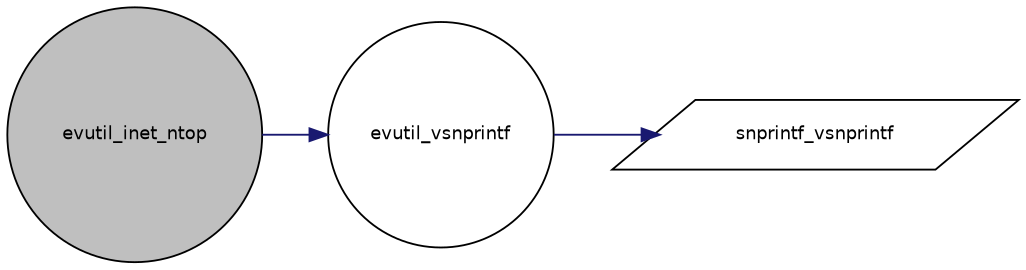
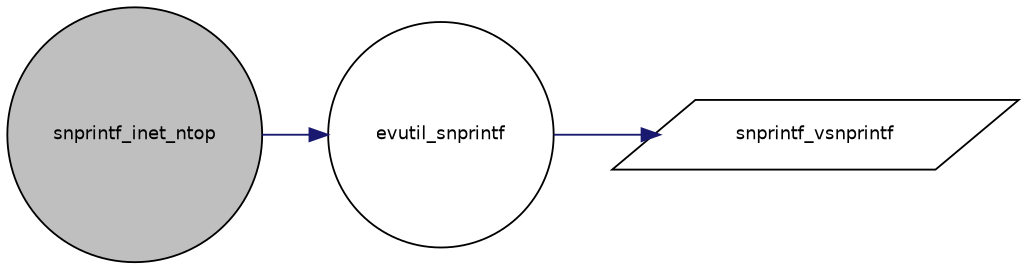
node "evutil_inet_ntop": label "evutil_inet_ntop" -> "snprintf_inet_ntop"
node "evutil_vsnprintf": label "evutil_vsnprintf" -> "evutil_snprintf"
